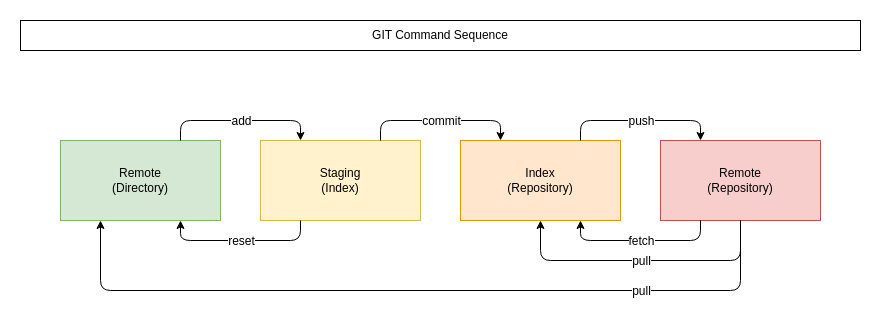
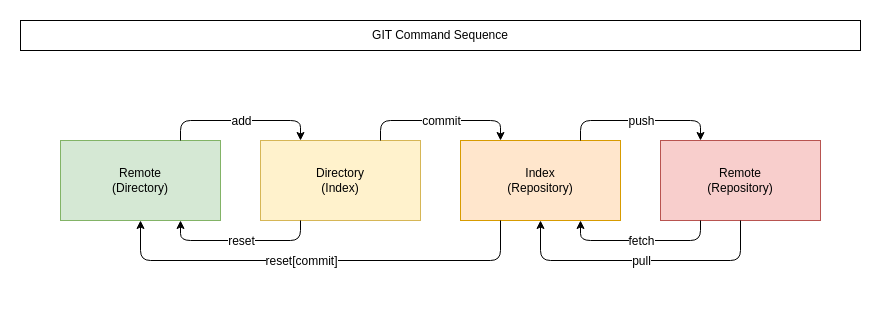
node "Staging (Index)": label "Staging (Index)" -> "Directory (Index)"
edge "Index (Repository)" -> "Remote (Directory)": added, label "reset[commit]"
edge "Remote (Repository)" -> "Remote (Directory)": removed, label "pull"
